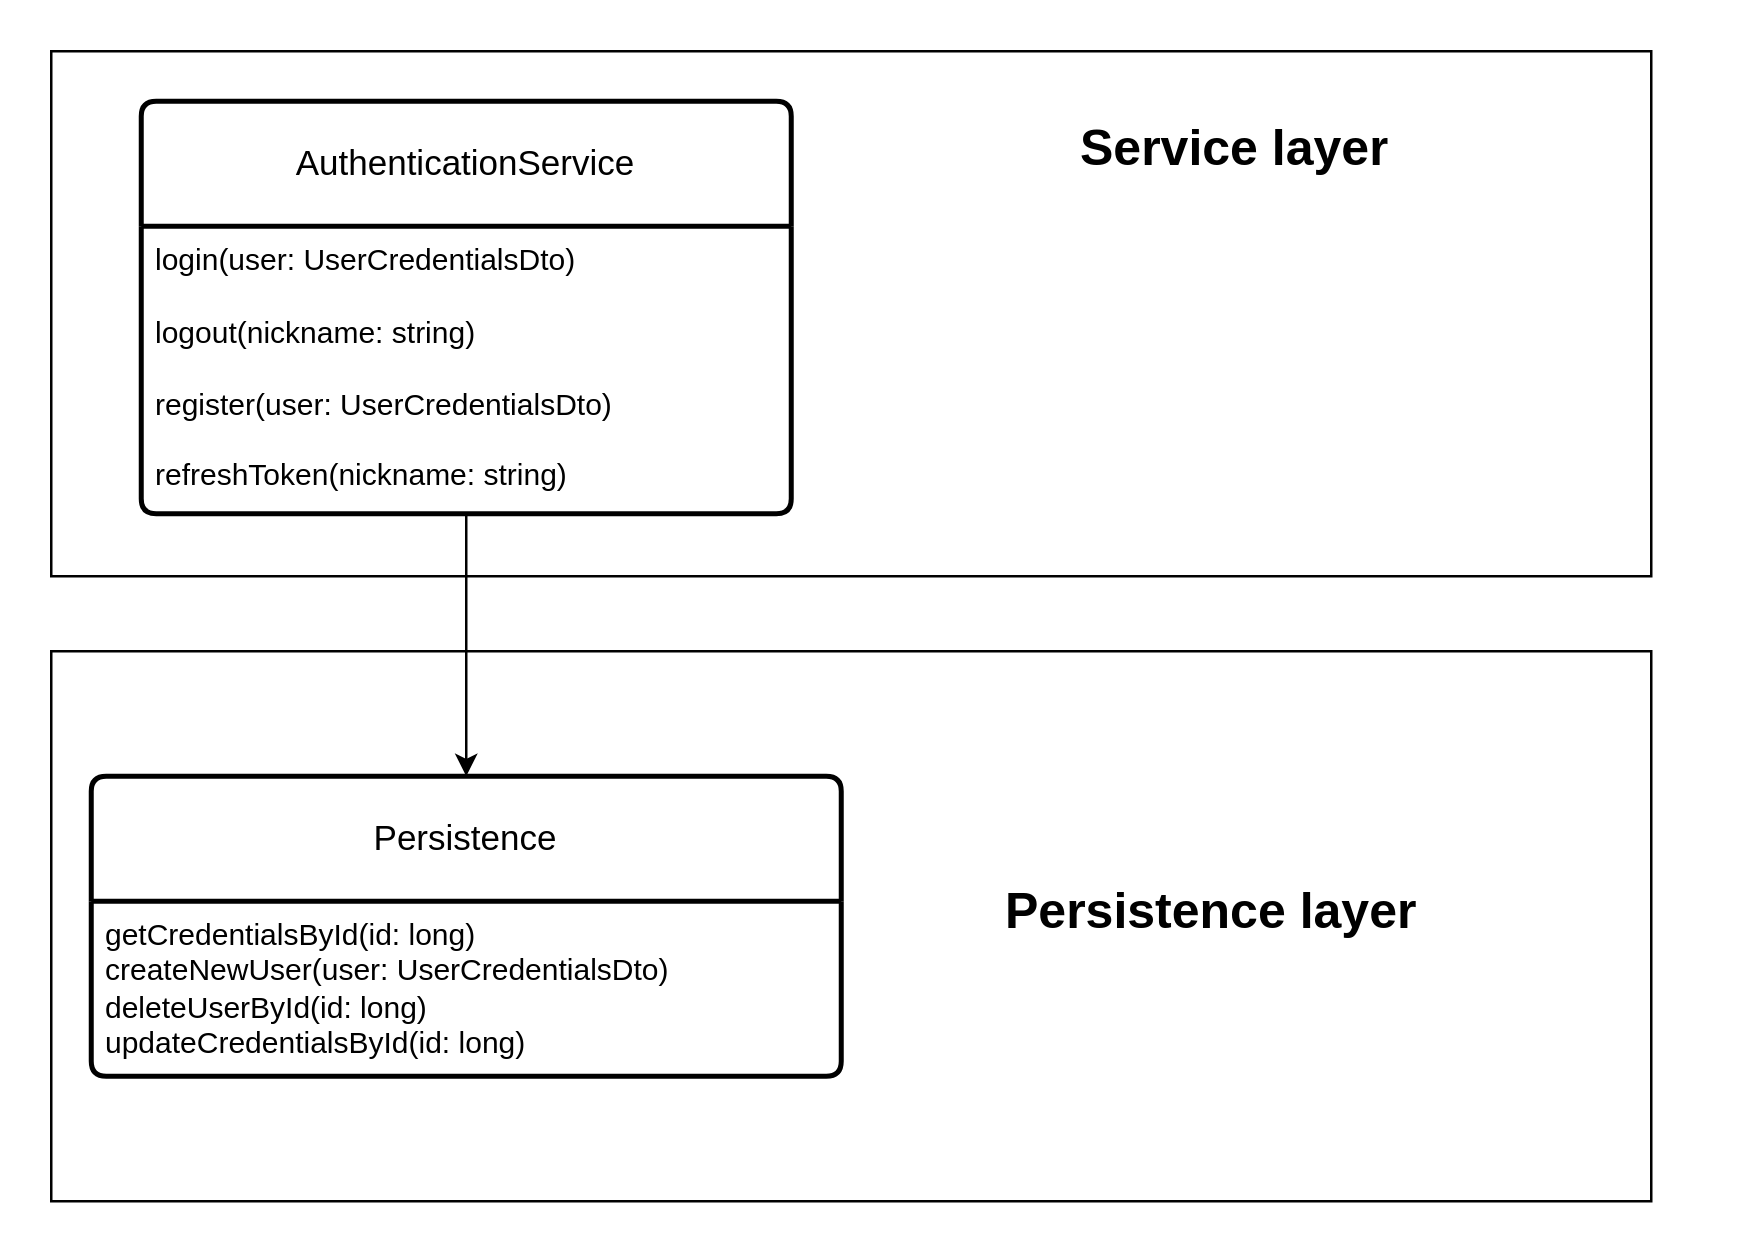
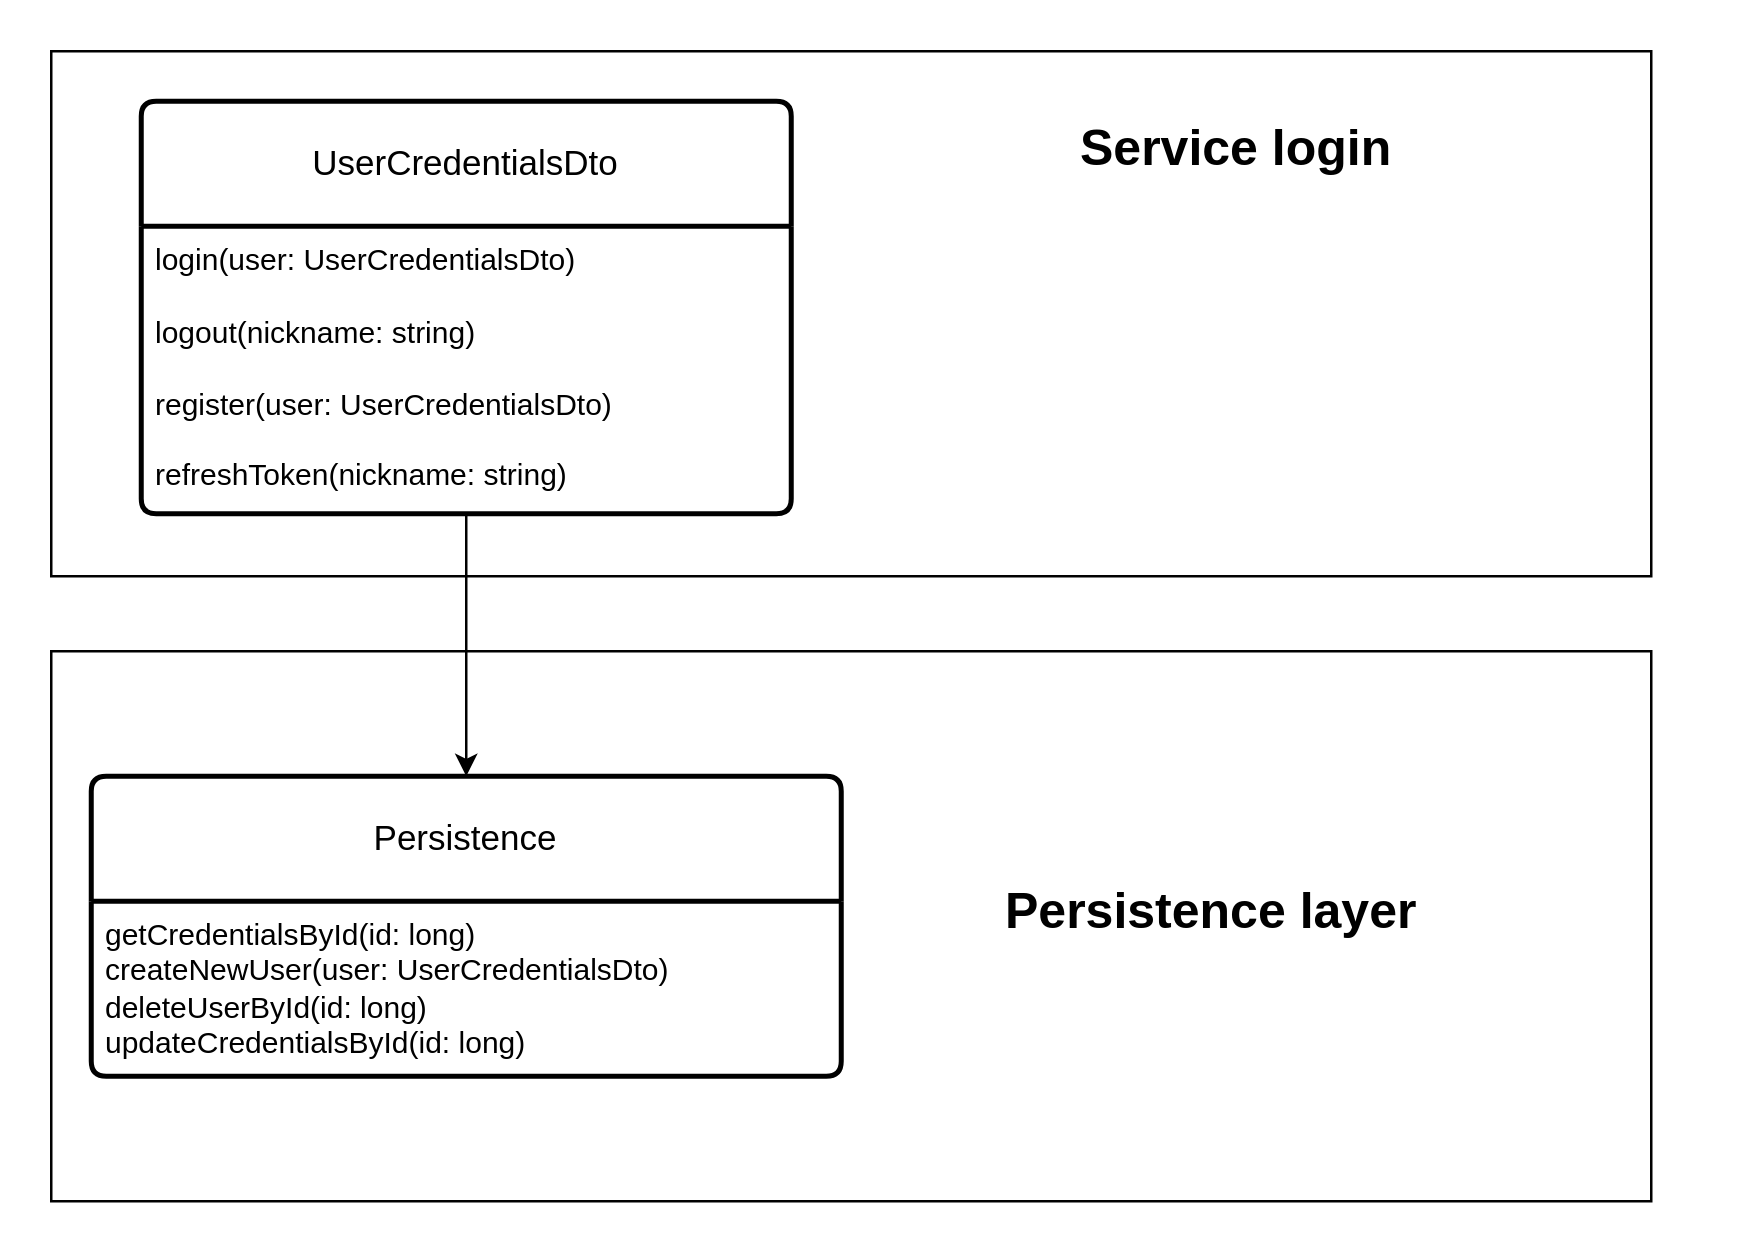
node "Service layer": label "Service layer" -> "Service login"
node "AuthenticationService": label "AuthenticationService" -> "UserCredentialsDto"
